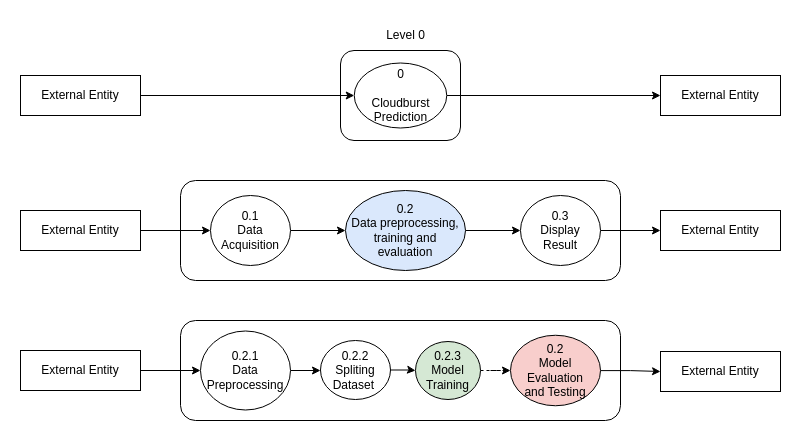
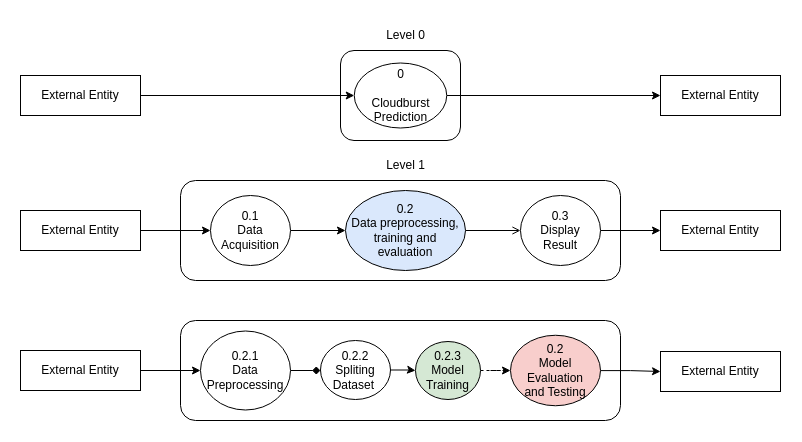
node "Level 1": added
edge "0.2 Data preprocessing, training and evaluation" -> "0.3 Display Result": arrowhead classic -> open
edge "0.2.1 Data Preprocessing" -> "0.2.2 Spliting Dataset": arrowhead classic -> diamond
